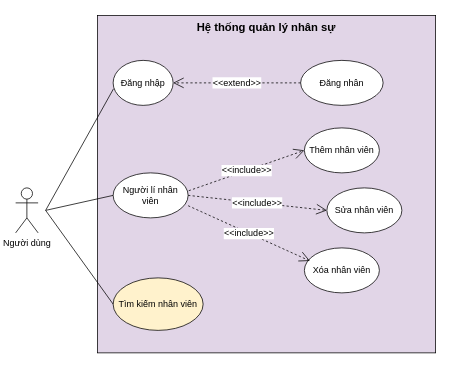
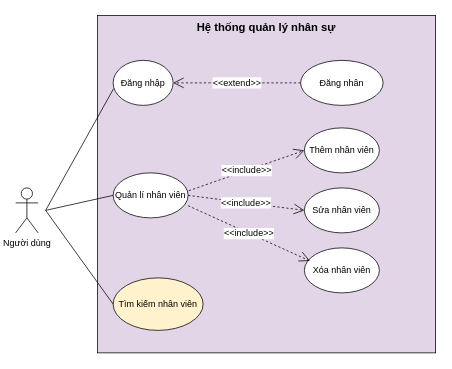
node "Người lí nhân viên": label "Người lí nhân viên" -> "Quản lí nhân viên"
node "Sửa nhân viên": moved (364, 210) -> (342, 210)
